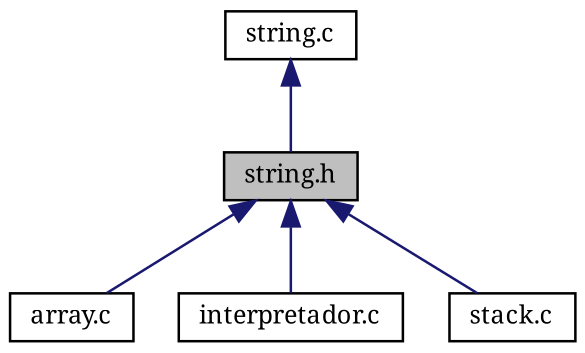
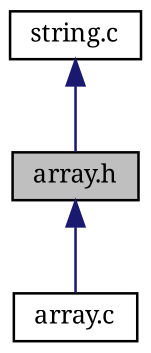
node "string.h": label "string.h" -> "array.h"
node "interpretador.c": removed
node "stack.c": removed
